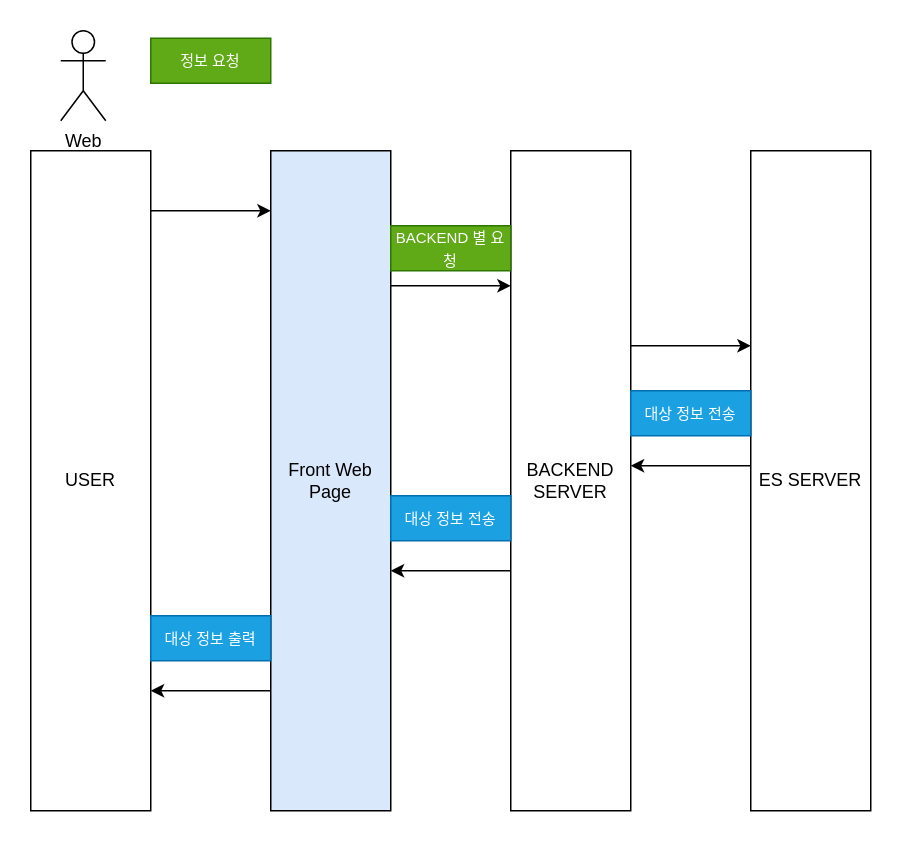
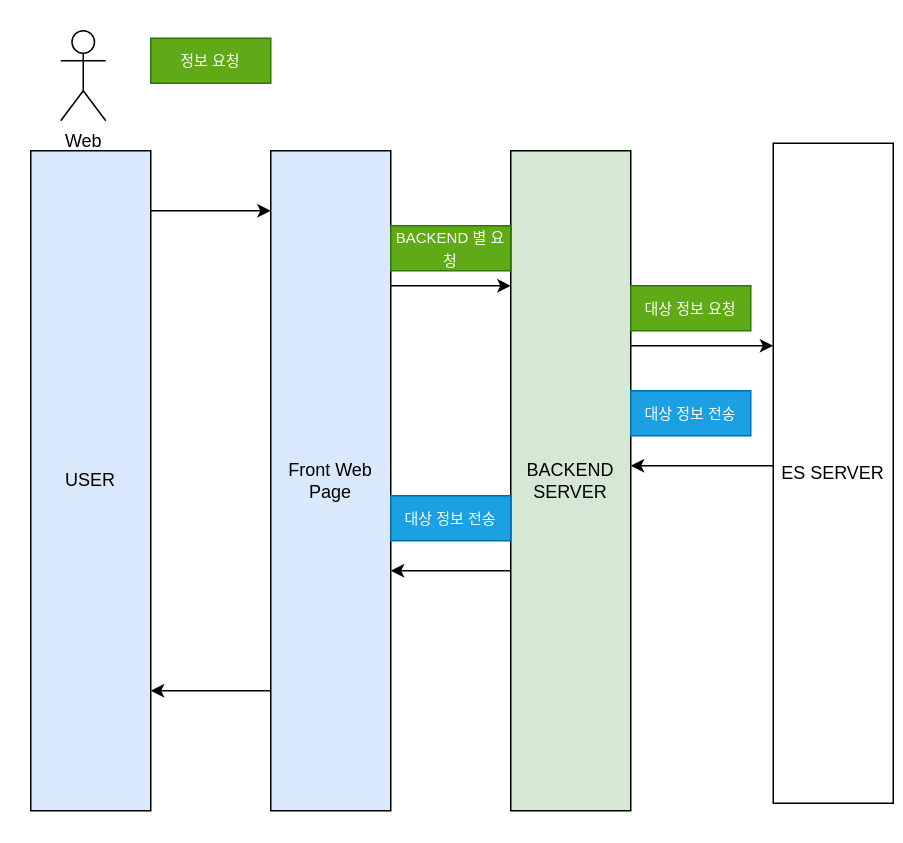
node "대상 정보 요청": added
node "USER": fillcolor #ffffff -> #dae8fc
node "BACKEND SERVER": fillcolor #ffffff -> #d5e8d4
node "ES SERVER": moved (811, 481) -> (833, 473)
node "대상 정보 출력": removed
